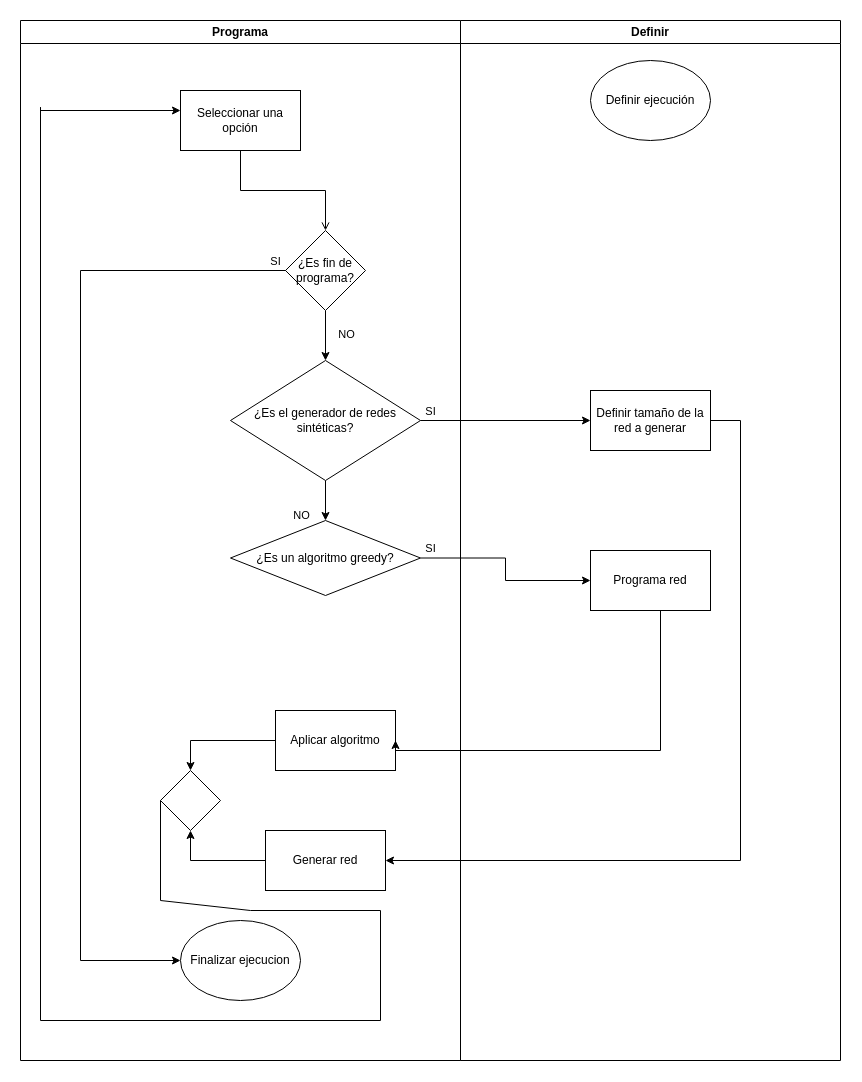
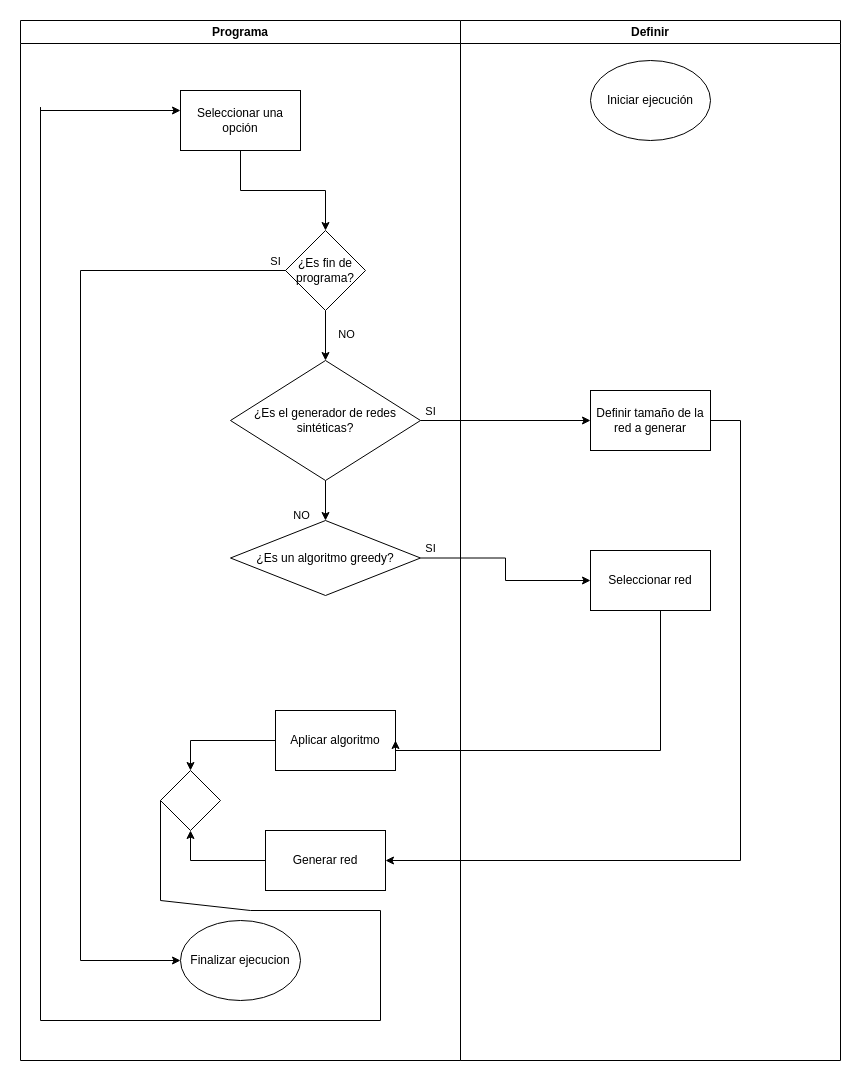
node "Definir ejecución": label "Definir ejecución" -> "Iniciar ejecución"
edge "Seleccionar una opción" -> "¿Es fin de programa?": arrowhead open -> classic
node "Programa red": label "Programa red" -> "Seleccionar red"
